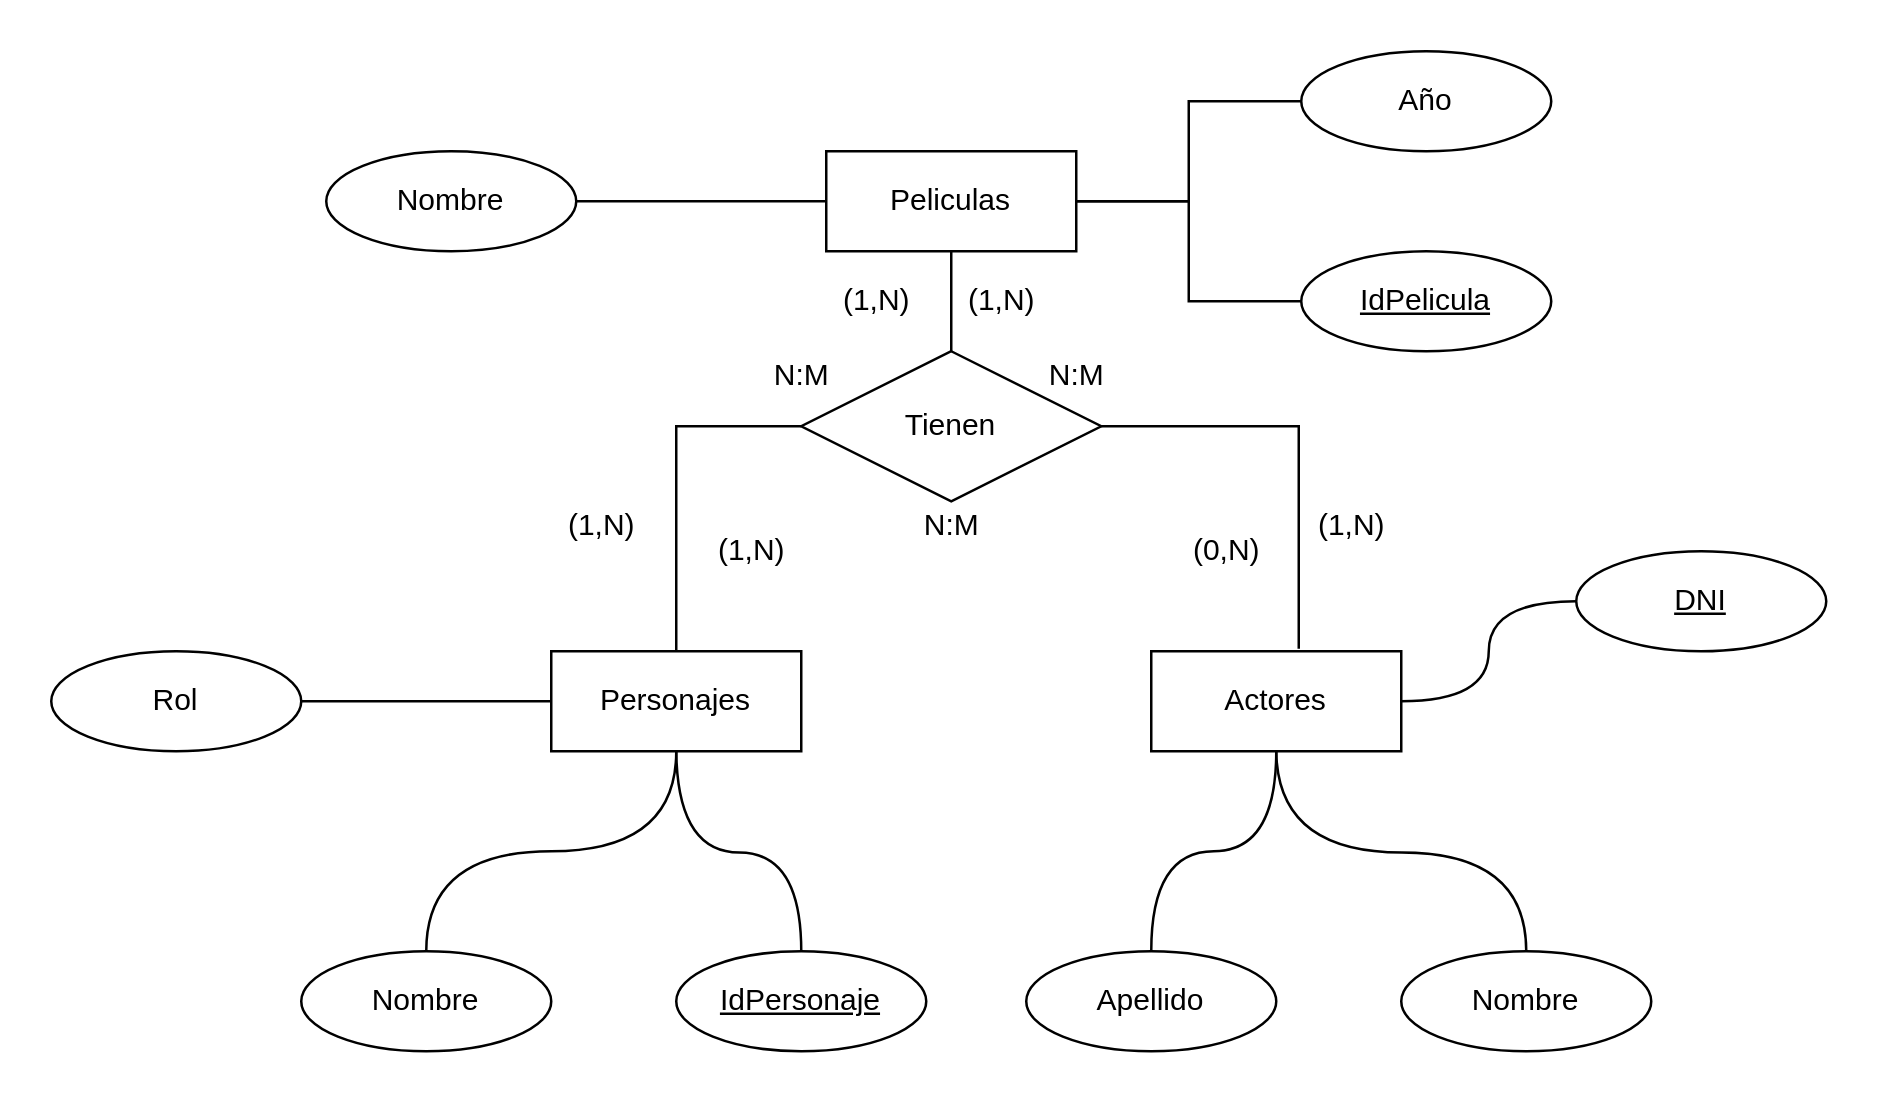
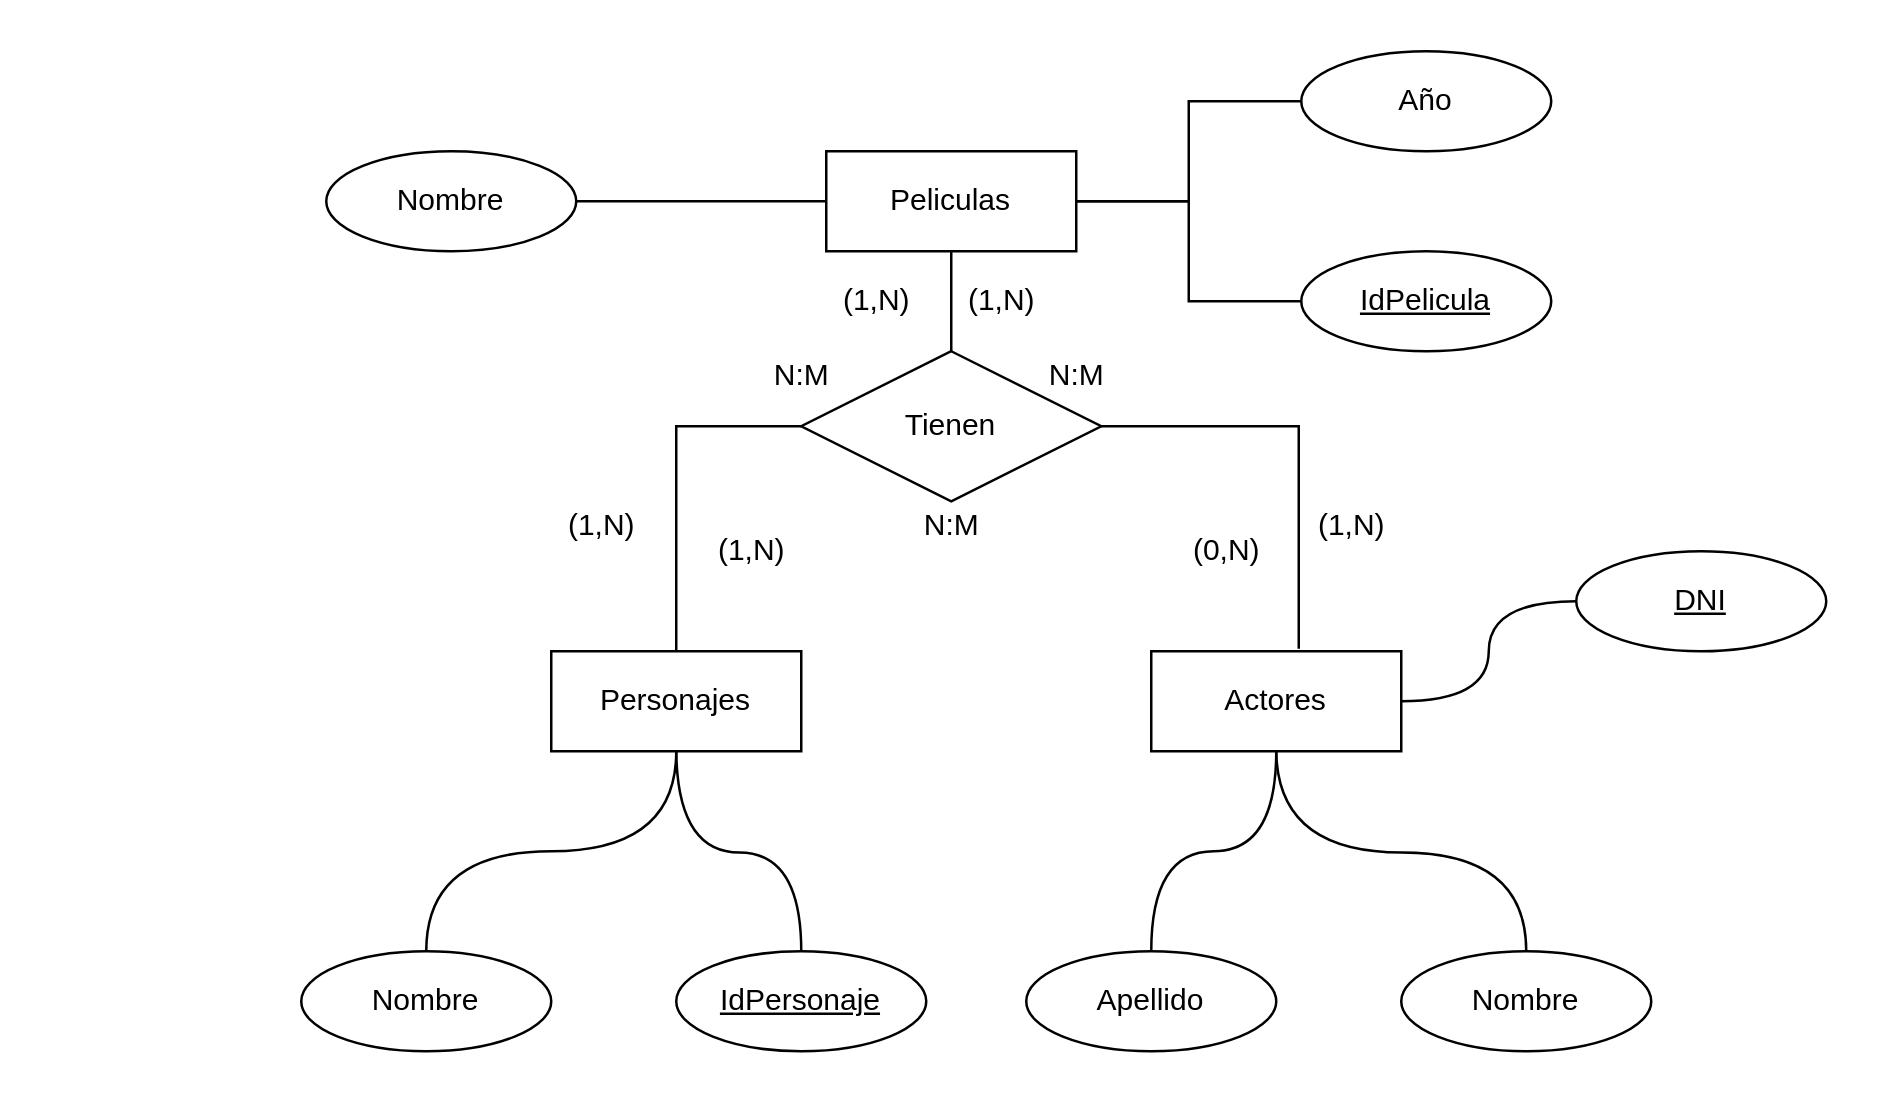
node "Rol": removed
edge "Rol" -- "Personajes": removed
